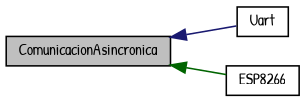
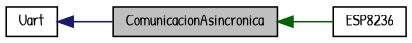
edge "Uart" -> "ComunicacionAsincronica": reversed
node "ESP8266": label "ESP8266" -> "ESP8236"
